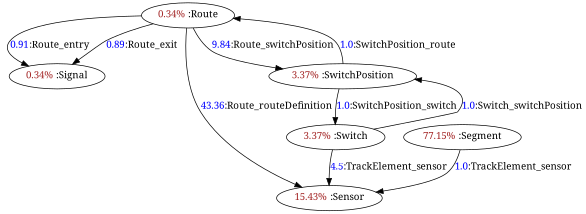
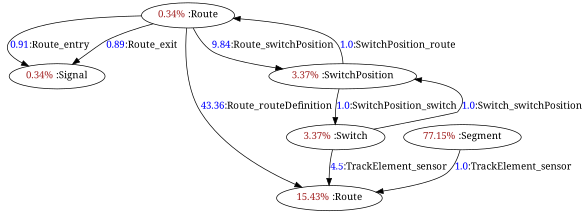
node "15.43%": text ":Sensor" -> ":Route"
